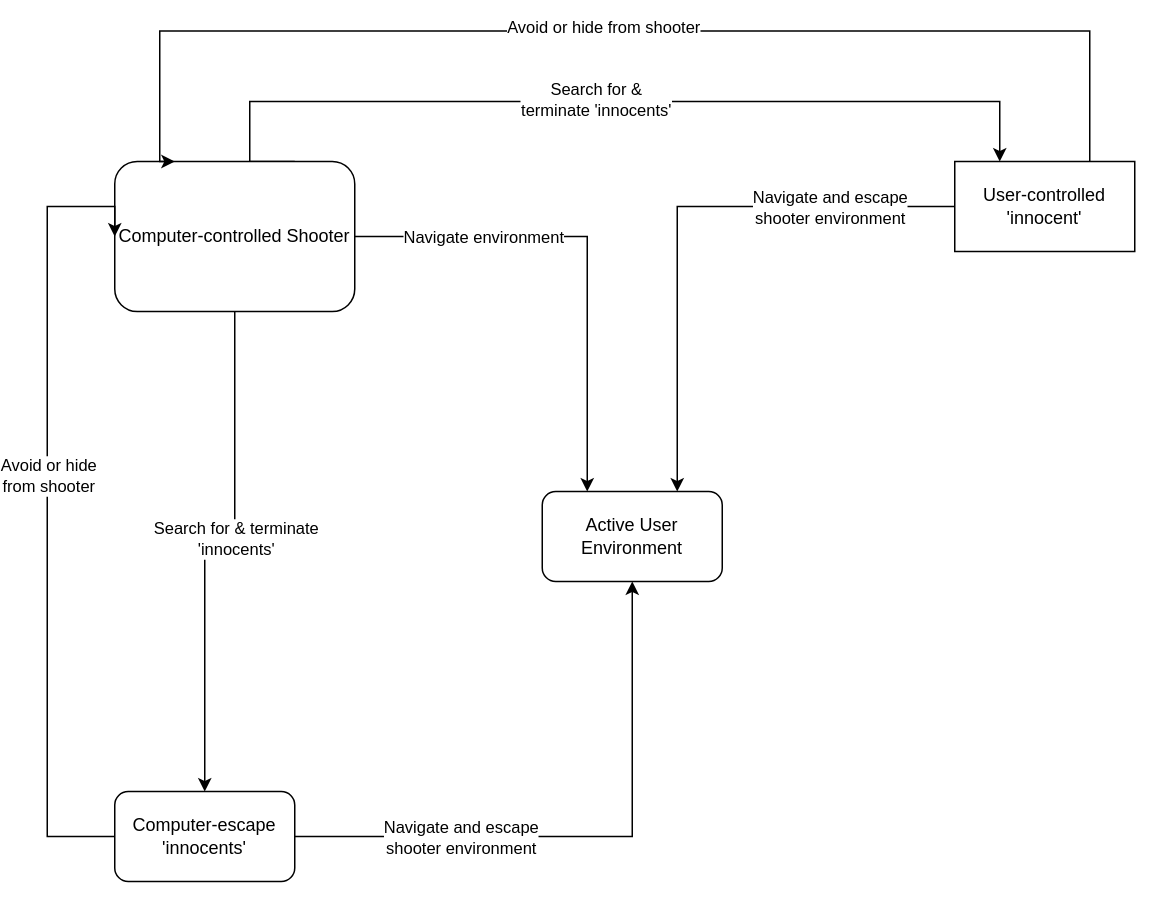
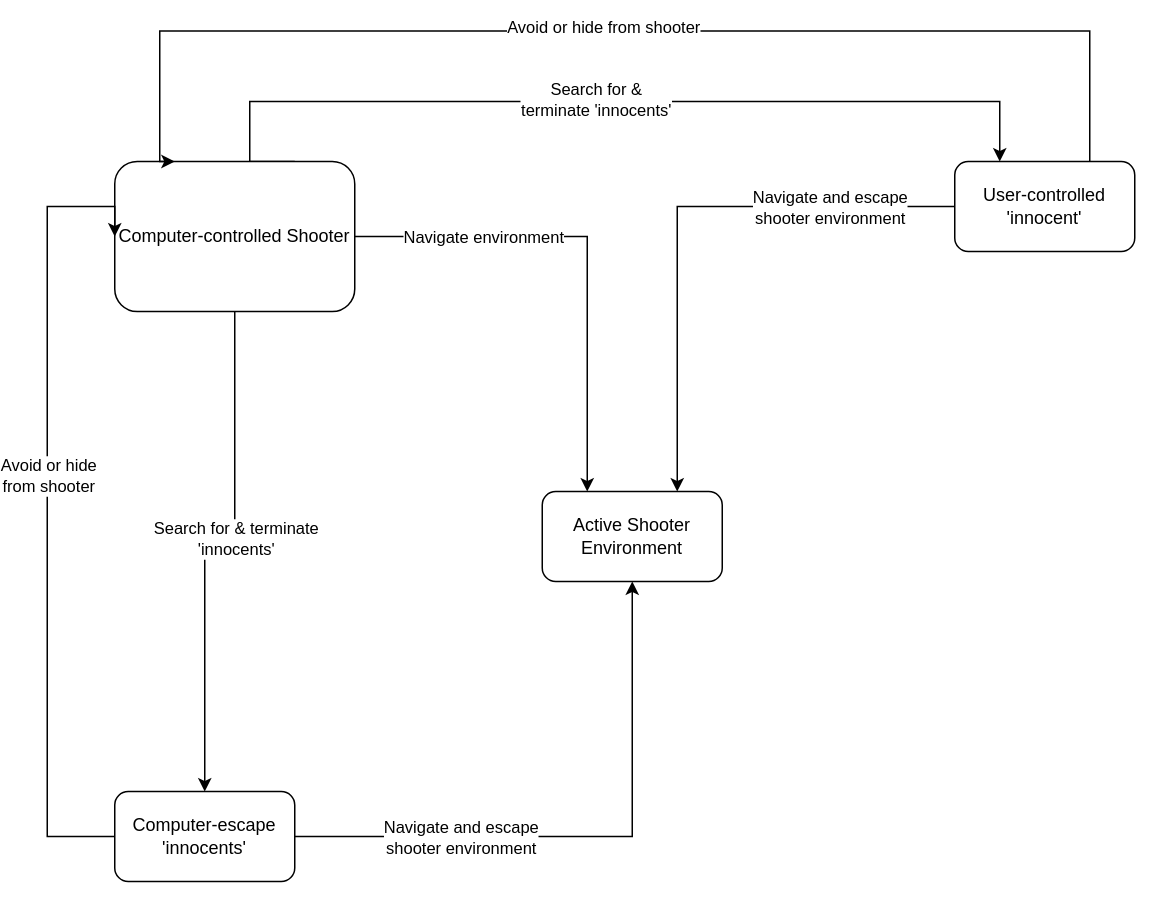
node "User-controlled 'innocent'": shape rectangle -> rounded rectangle
node "Active User Environment": label "Active User Environment" -> "Active Shooter Environment"
